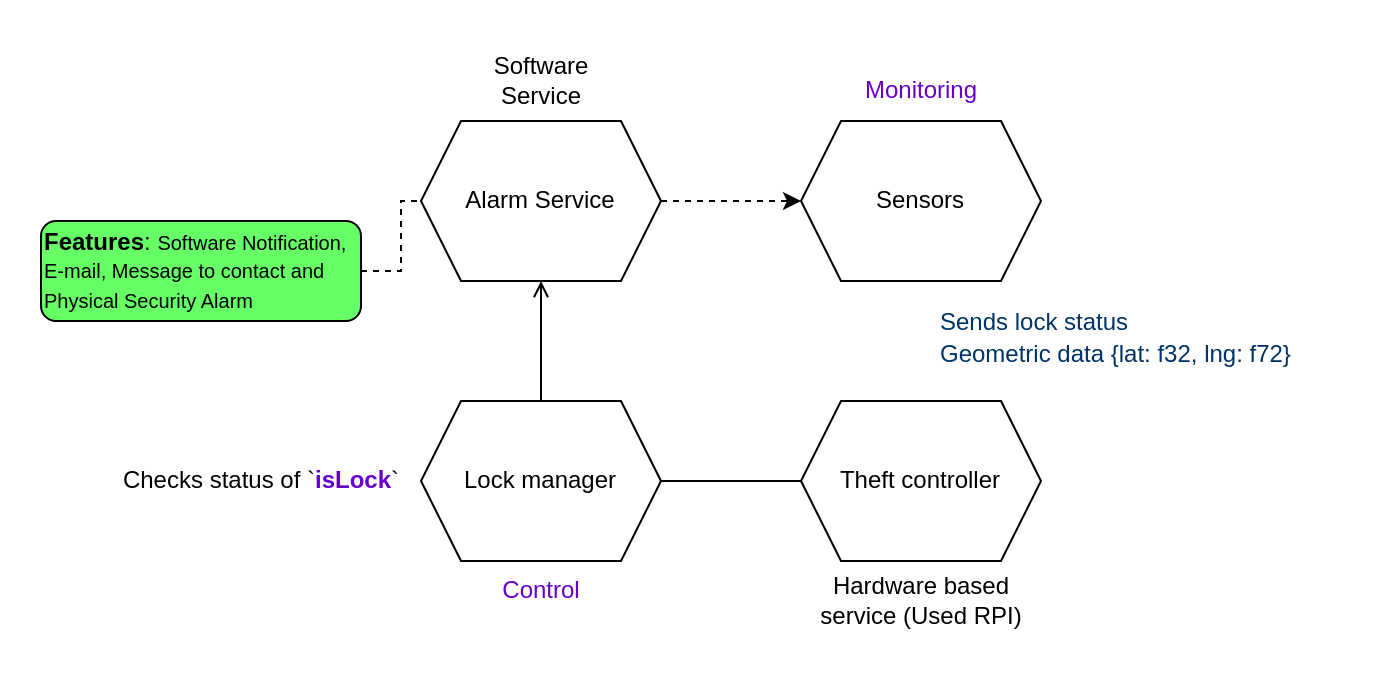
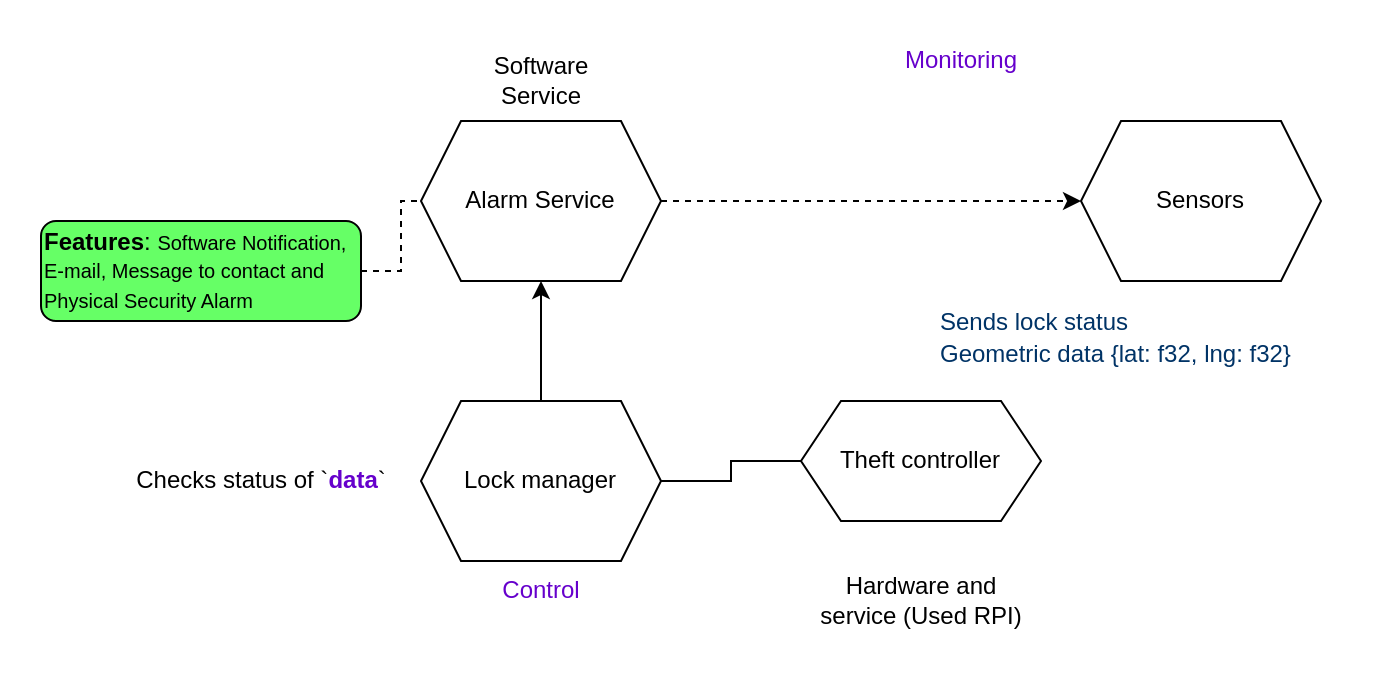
node "Monitoring": moved (921, 91) -> (961, 61)
node "Sensors": moved (921, 201) -> (1201, 201)
edge "Lock manager" -> "Alarm Service": arrowhead open -> classic
node "Geometric data {lat: f32, lng: f72}": label "Geometric data {lat: f32, lng: f72}" -> "Geometric data {lat: f32, lng: f32}"
node "Checks status of `isLock`": label "Checks status of `isLock`" -> "Checks status of `data`"
node "Theft controller": size 240x160 -> 240x120
node "Hardware based service (Used RPI)": label "Hardware based service (Used RPI)" -> "Hardware and service (Used RPI)"
